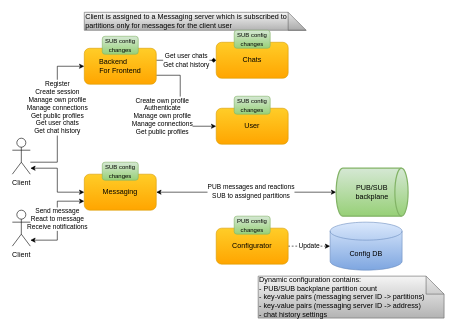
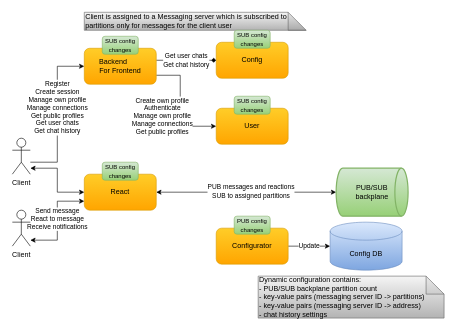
node "Chats": label "Chats" -> "Config"
node "Messaging": label "Messaging" -> "React"
edge "Configurator" -> "Config DB": style dashed -> solid
